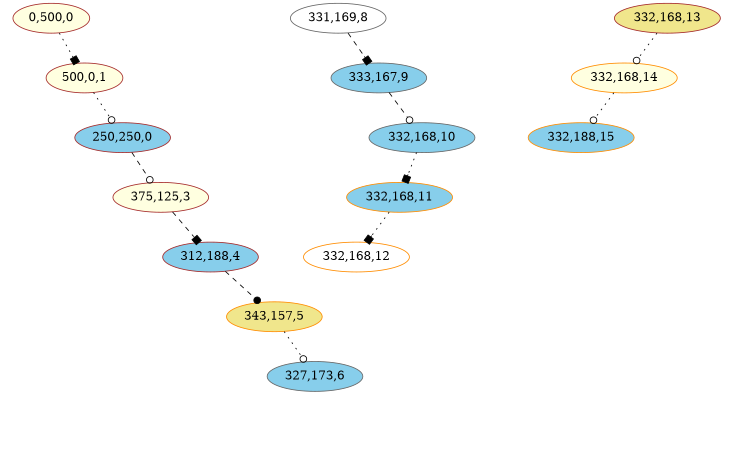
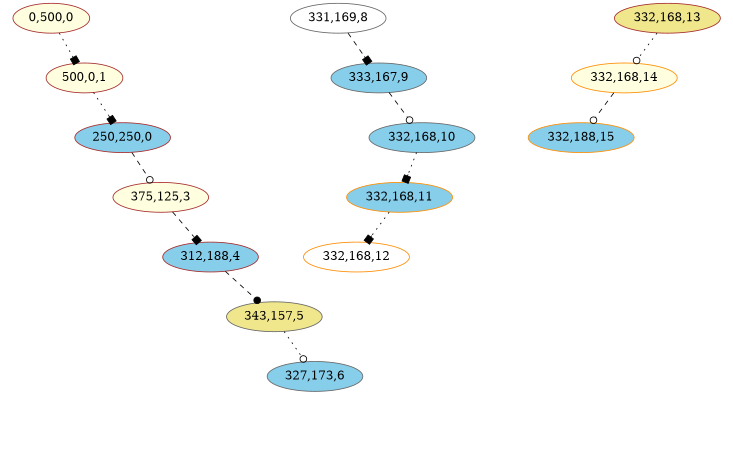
edge "500,0,1" -> "250,250,0": arrowhead odot -> box
edge "332,168,14" -> "332,188,15": style dotted -> dashed
node "343,157,5": color darkorange -> gray40
